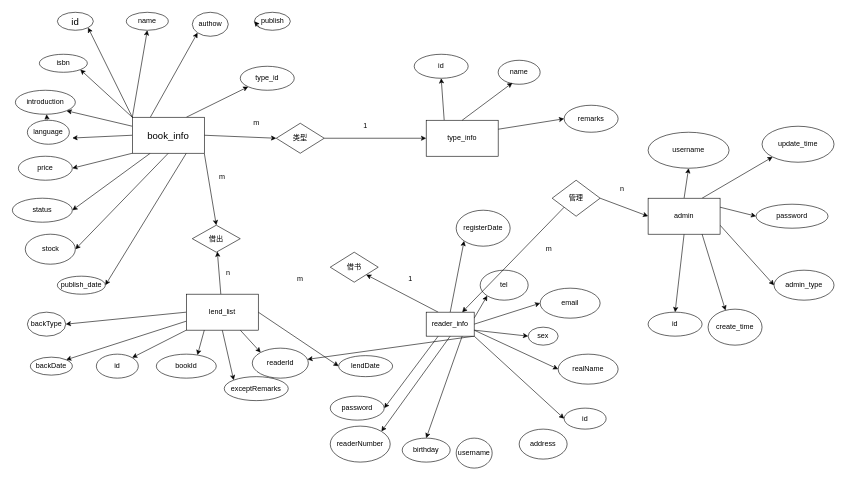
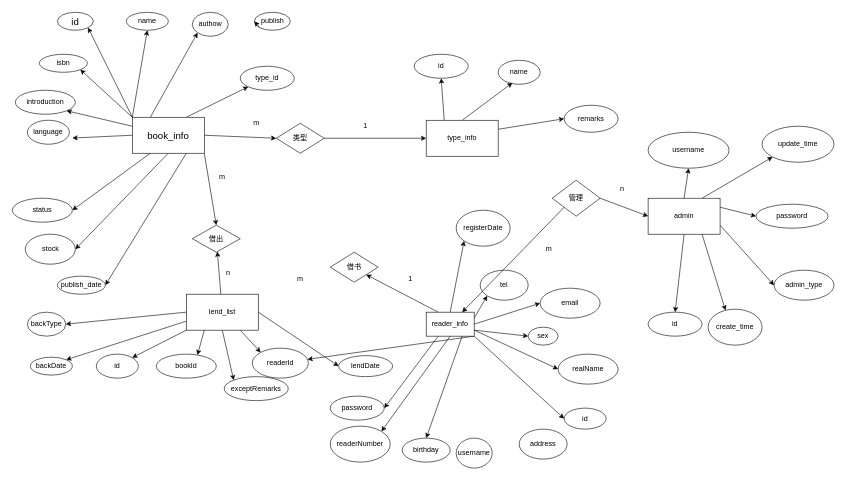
edge "language" -> "introduction": removed
edge "book_info" -> "price": removed
node "price": removed
